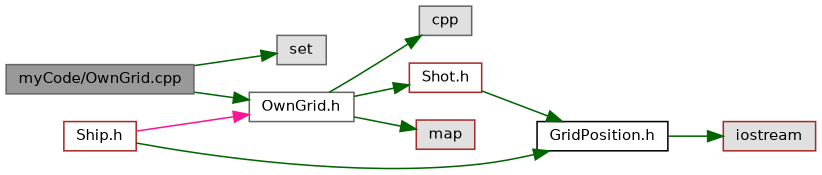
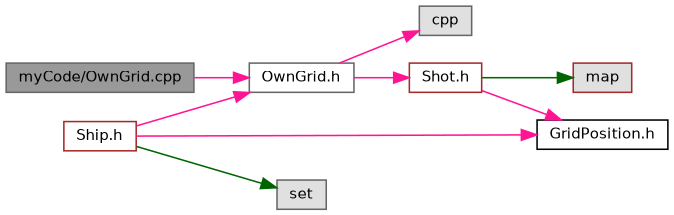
edge "myCode/OwnGrid.cpp" -> "set": now "Ship.h" -> "set"
edge "OwnGrid.h" -> "cpp": color darkgreen -> deeppink
edge "OwnGrid.h" -> "Shot.h": color darkgreen -> deeppink
edge "myCode/OwnGrid.cpp" -> "OwnGrid.h": color darkgreen -> deeppink
edge "Shot.h" -> "GridPosition.h": color darkgreen -> deeppink
edge "OwnGrid.h" -> "map": now "Shot.h" -> "map"
node "iostream": removed
edge "Ship.h" -> "GridPosition.h": color darkgreen -> deeppink
